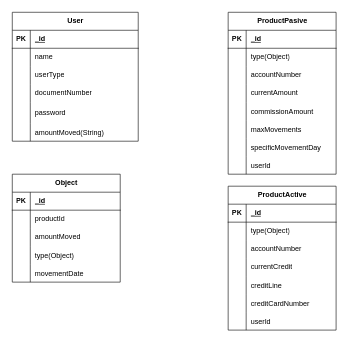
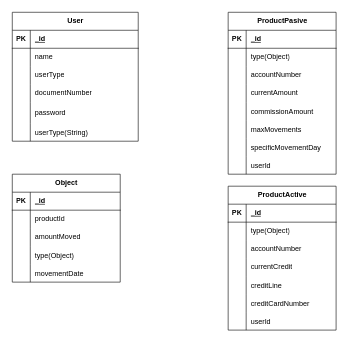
node "amountMoved(String)": label "amountMoved(String)" -> "userType(String)"
